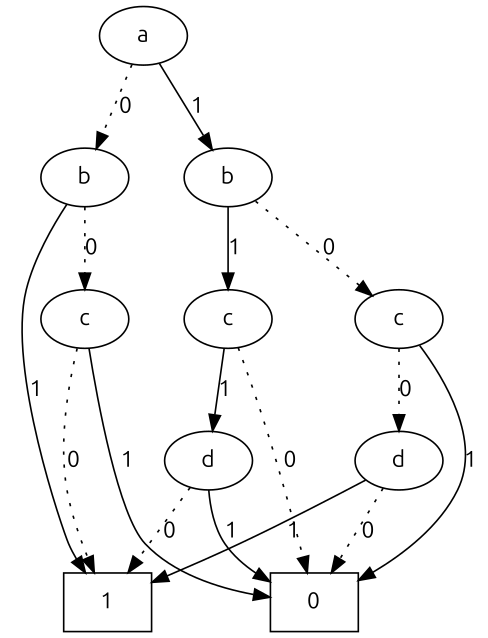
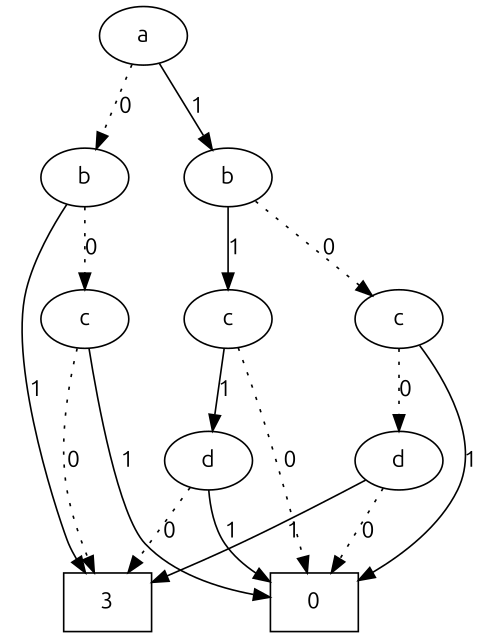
node "1": label "1" -> "3"
